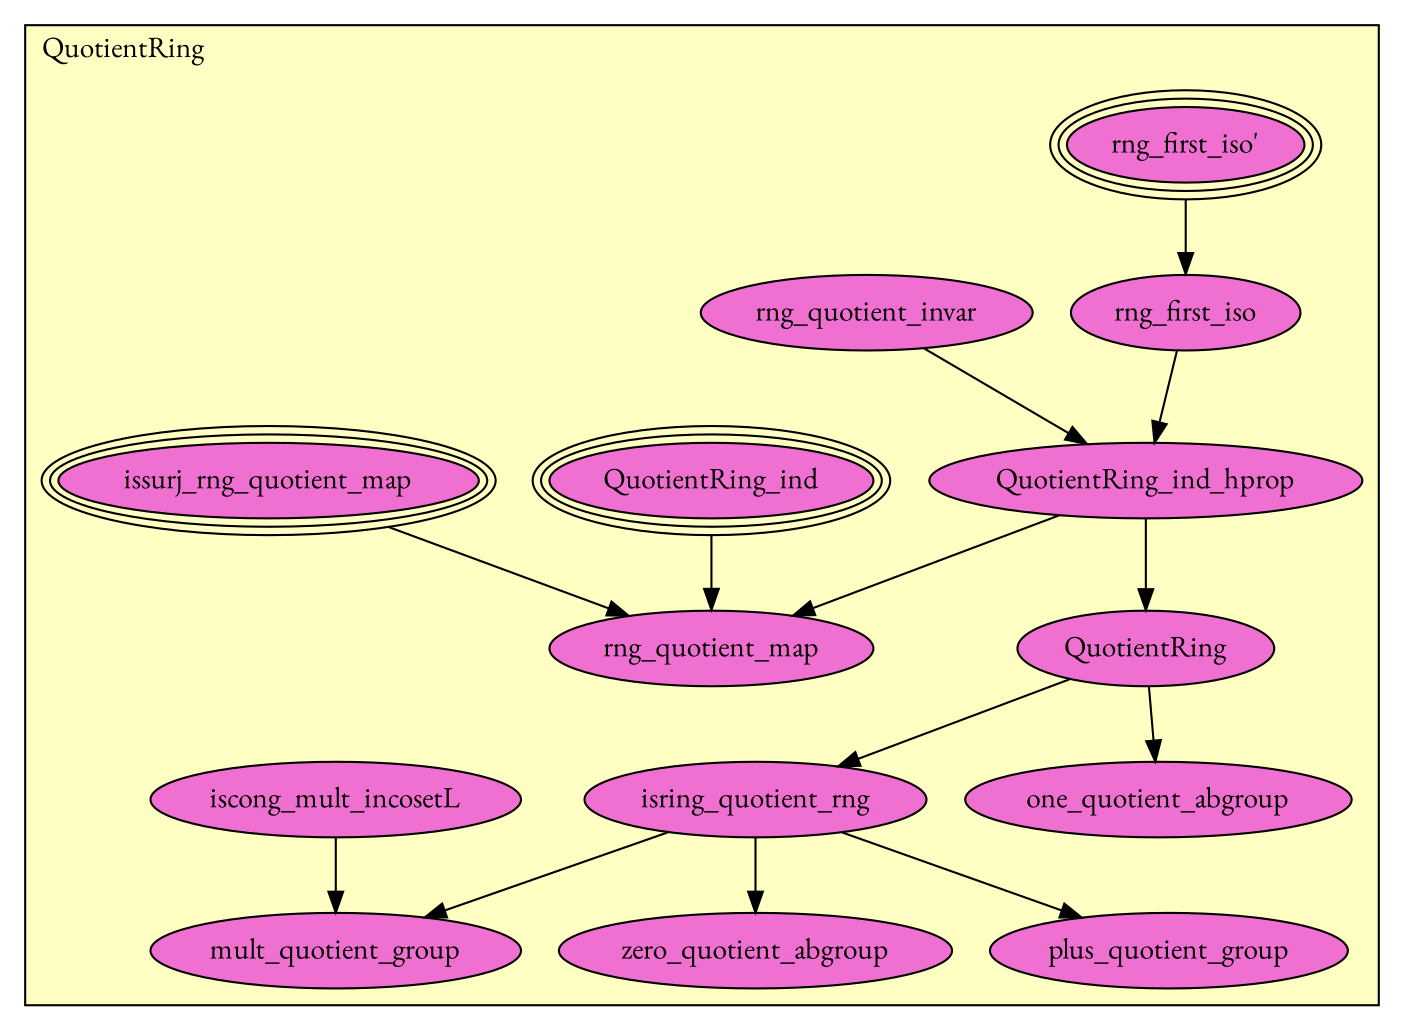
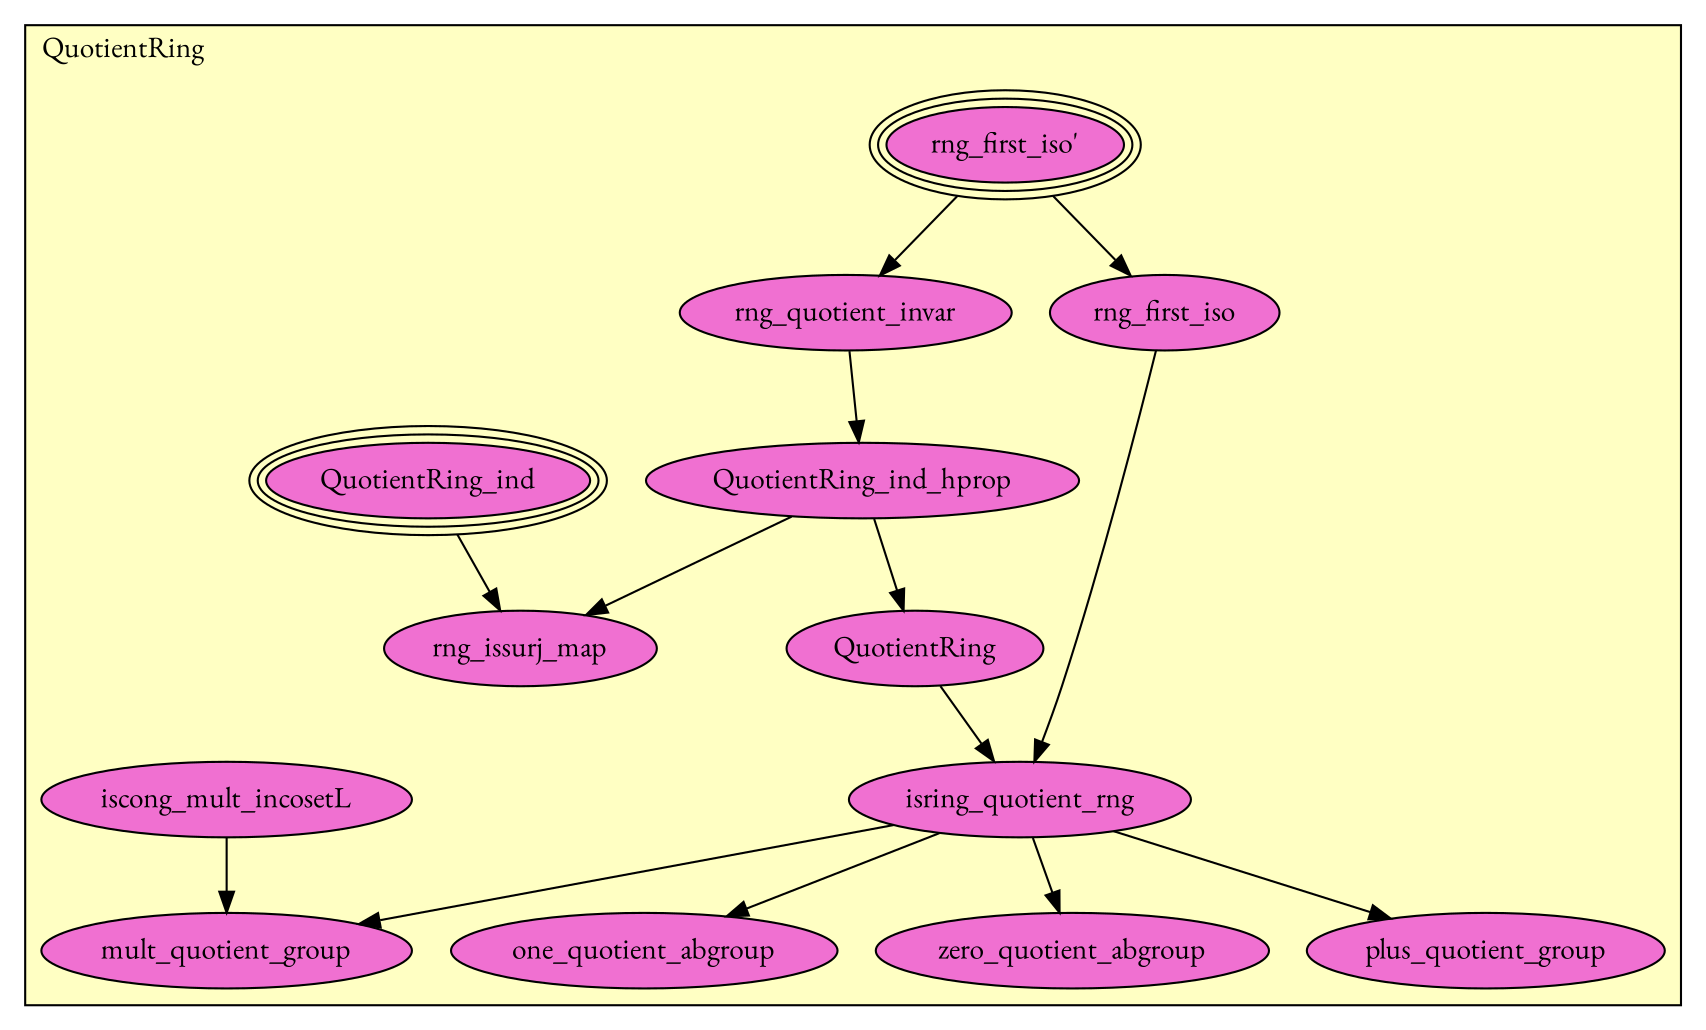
edge "rng_first_iso'" -> "rng_quotient_invar": added
edge "rng_first_iso" -> "QuotientRing_ind_hprop": now "rng_first_iso" -> "isring_quotient_rng"
node "issurj_rng_quotient_map": removed
node "rng_quotient_map": label "rng_quotient_map" -> "rng_issurj_map"
edge "QuotientRing" -> "one_quotient_abgroup": now "isring_quotient_rng" -> "one_quotient_abgroup"
